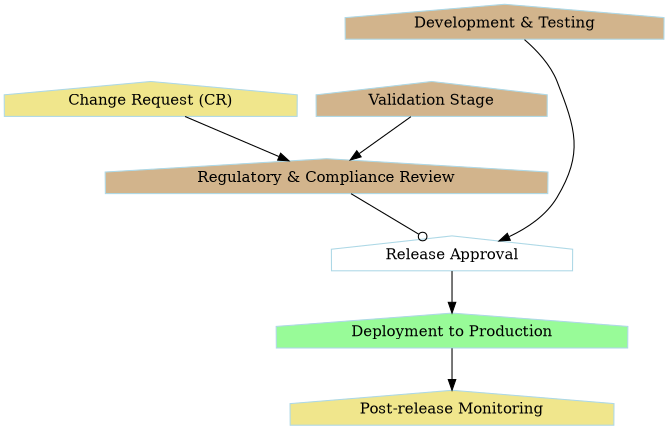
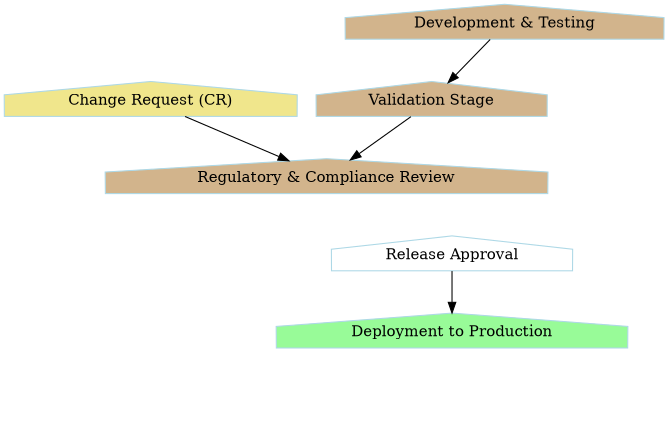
edge "Development & Testing" -> "Release Approval": now "Development & Testing" -> "Validation Stage"
edge "Regulatory & Compliance Review" -> "Release Approval": removed
node "Post-release Monitoring": removed
